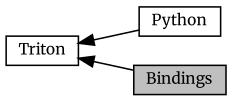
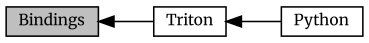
edge "Bindings" -> "Triton": reversed
